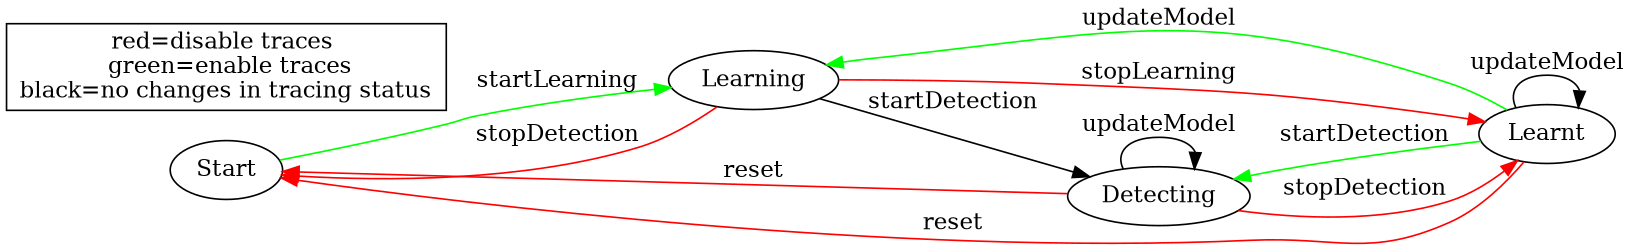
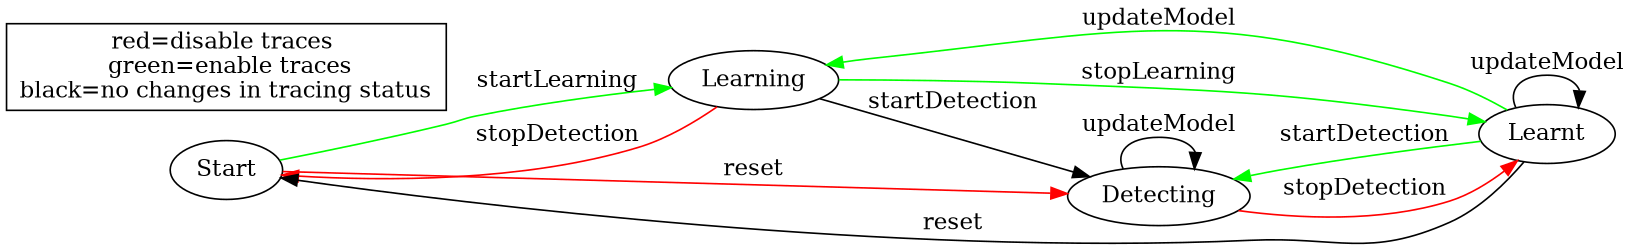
edge "Learning" -> "Learnt": color red -> green
edge "Detecting" -> "Start": reversed
edge "Learnt" -> "Start": color red -> black
